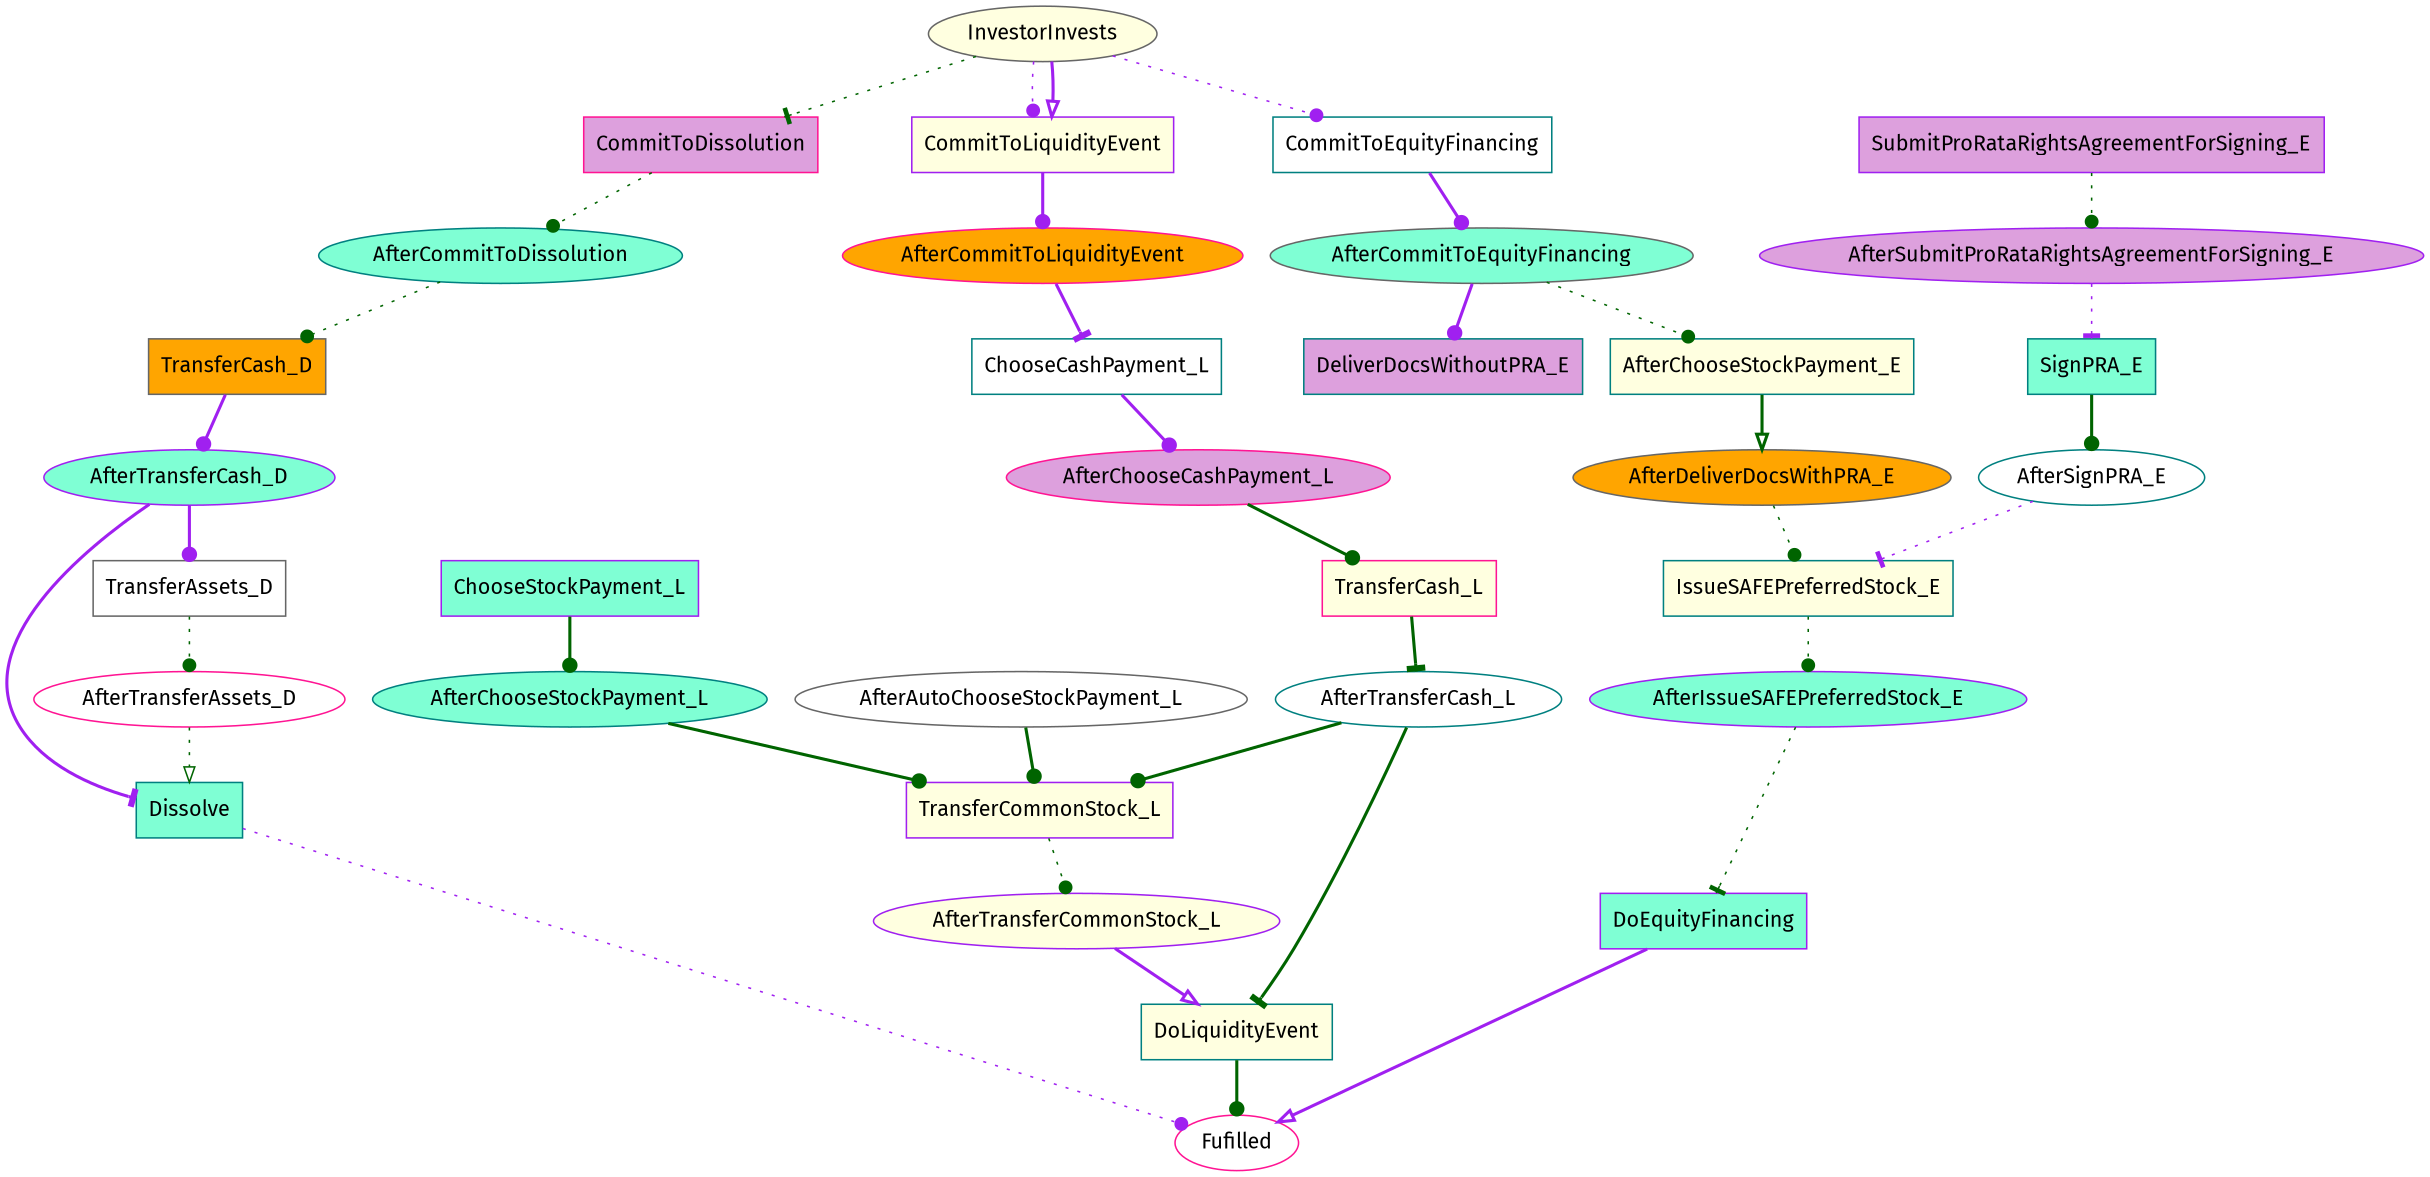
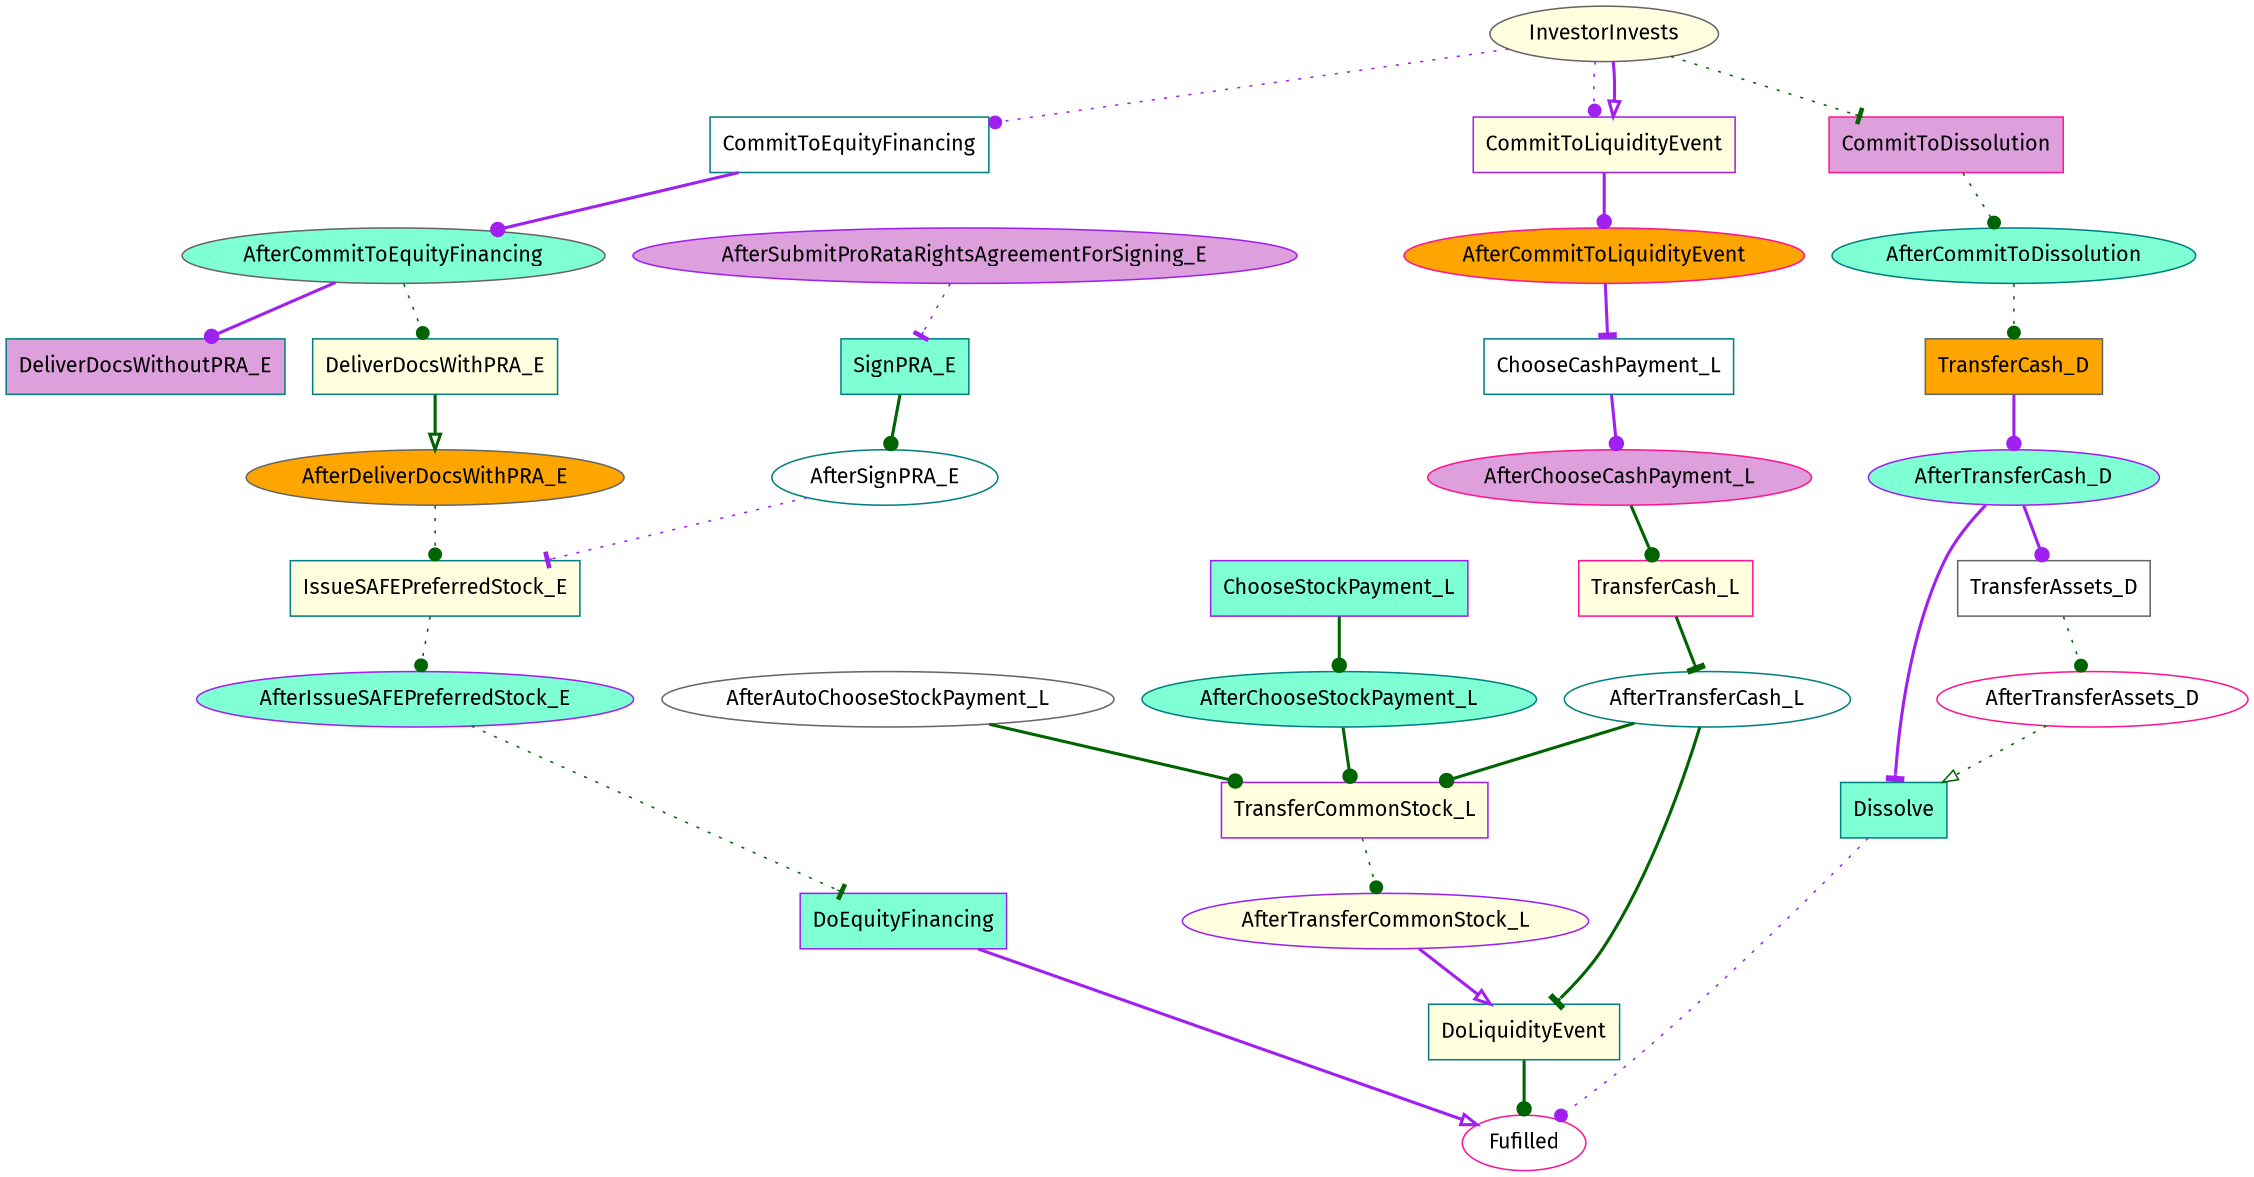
node "SubmitProRataRightsAgreementForSigning_E": removed
node "AfterChooseStockPayment_E": label "AfterChooseStockPayment_E" -> "DeliverDocsWithPRA_E"
